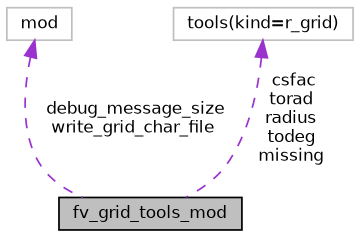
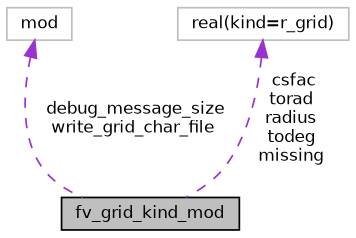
node "tools(kind=r_grid)": label "tools(kind=r_grid)" -> "real(kind=r_grid)"
node "fv_grid_tools_mod": label "fv_grid_tools_mod" -> "fv_grid_kind_mod"
